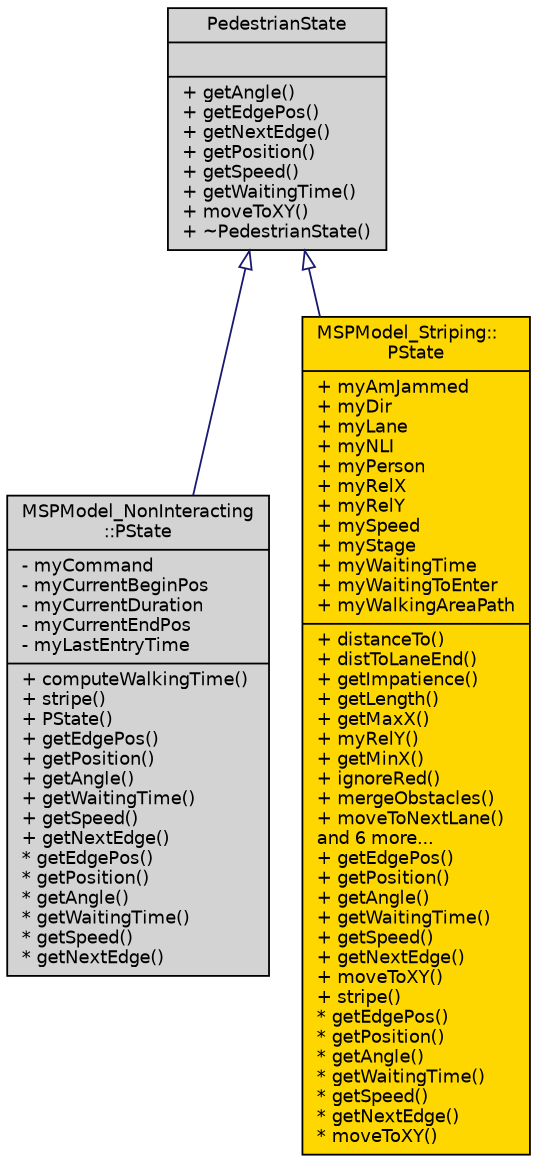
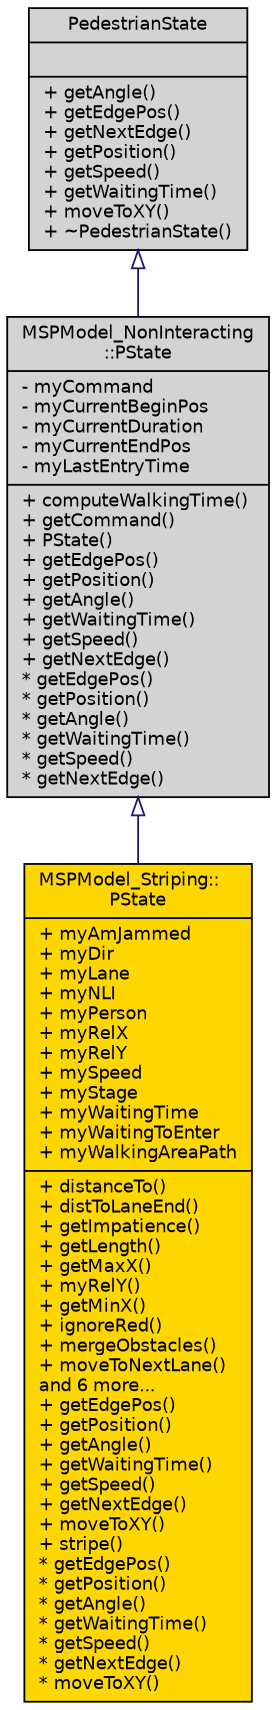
edge "MSPModel_Striping::" -> "PedestrianState": now "MSPModel_Striping::" -> "MSPModel_NonInteracting"
node "MSPModel_NonInteracting": text "+ stripe()" -> "+ getCommand()"
